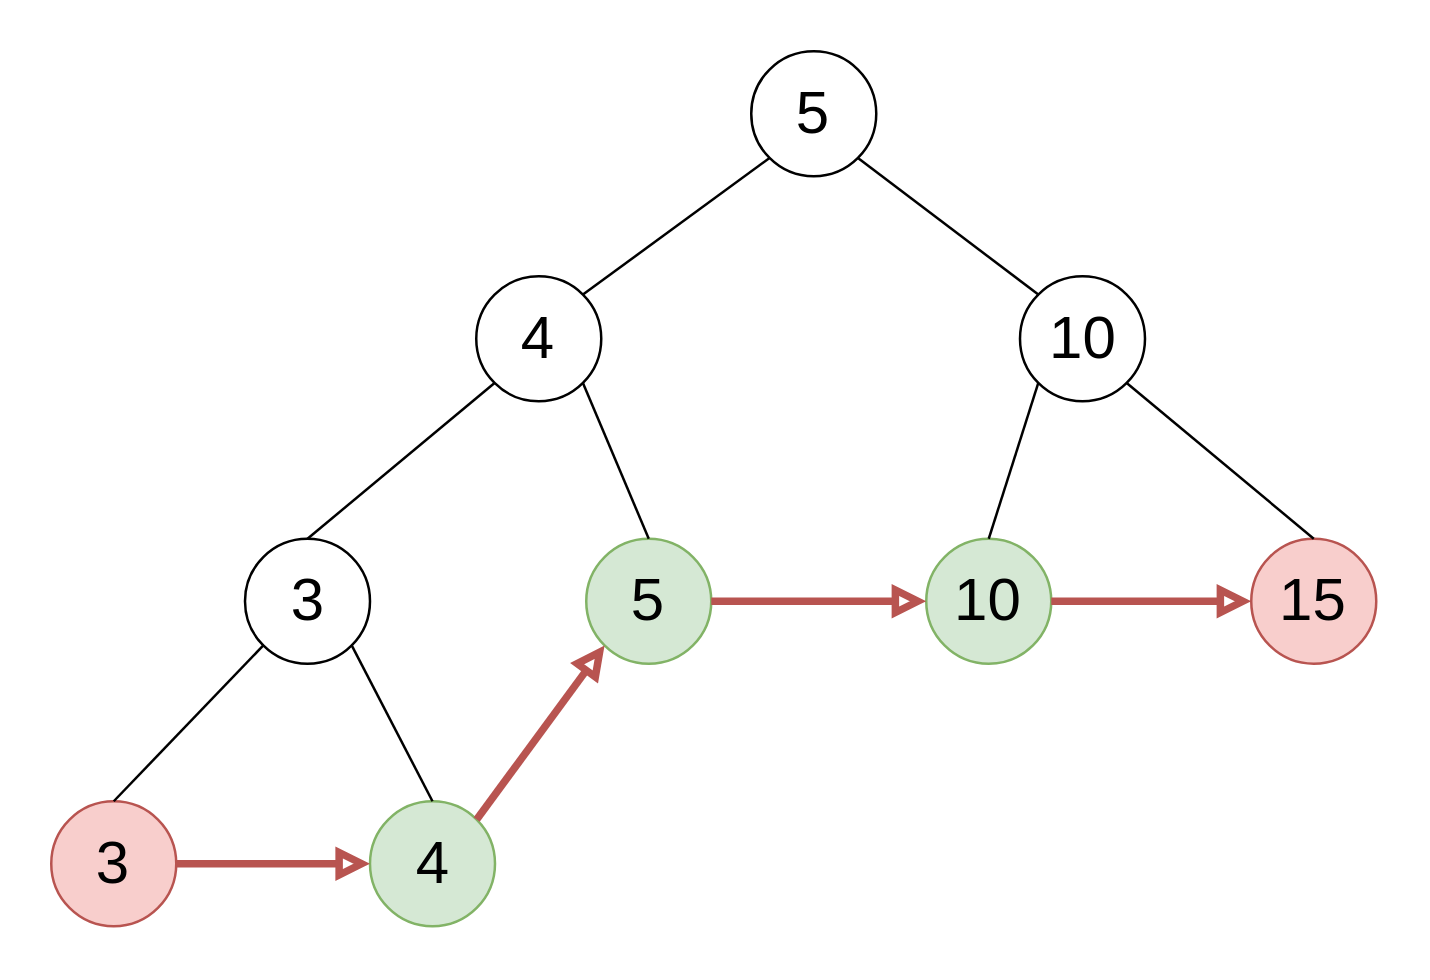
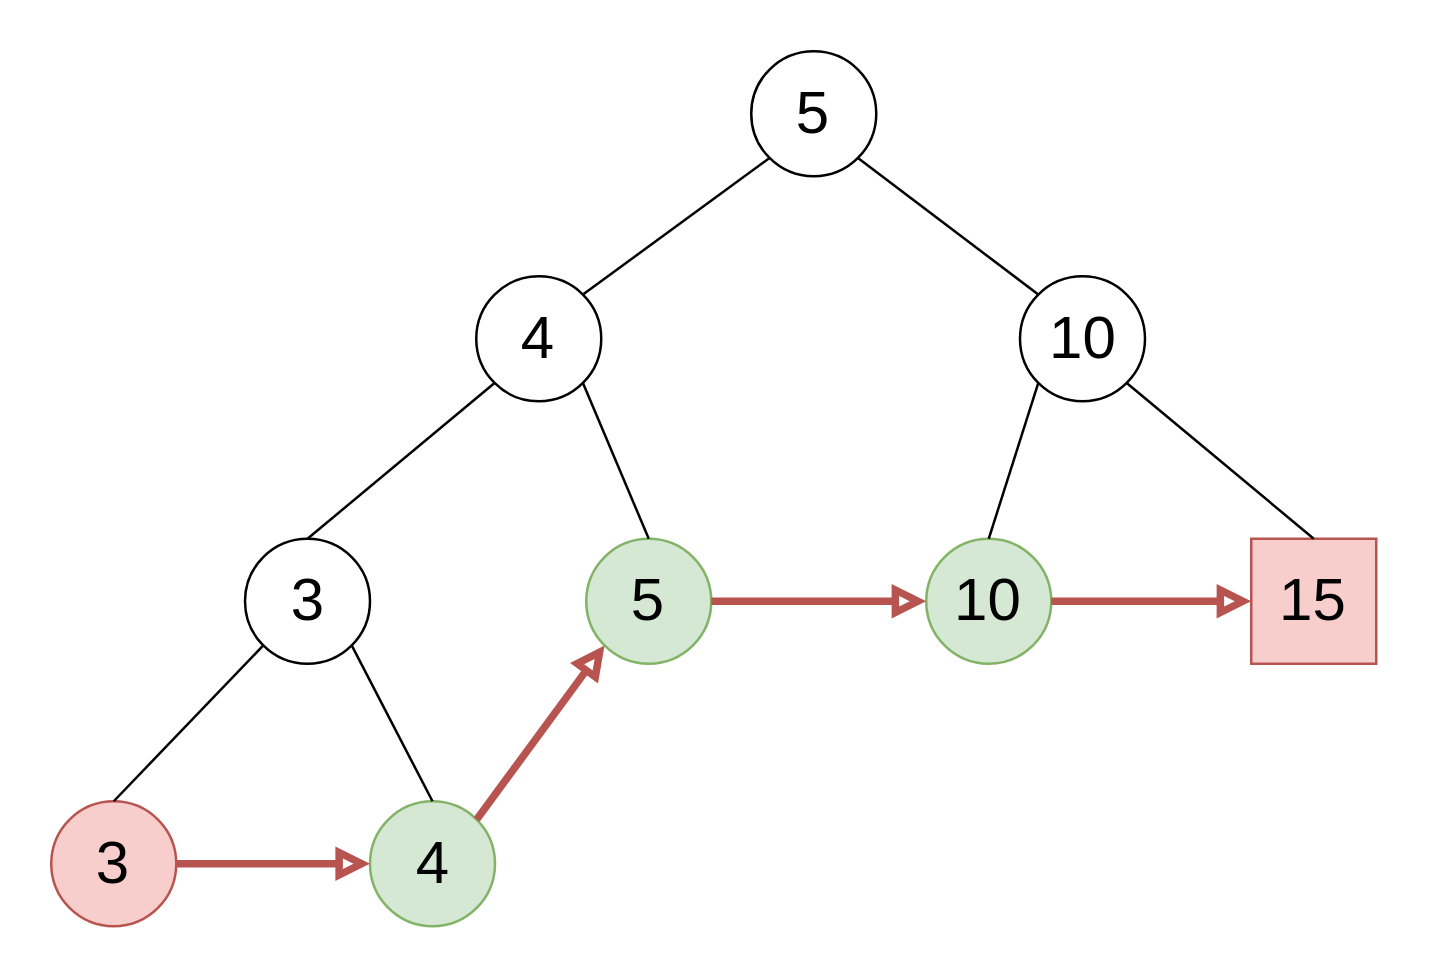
node "15": shape ellipse -> rectangle
